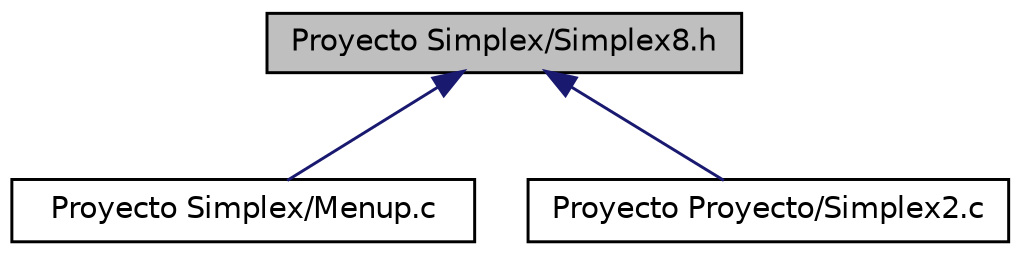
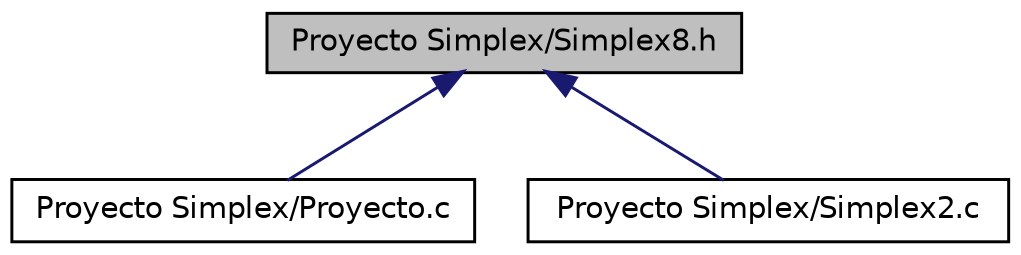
node "Proyecto Simplex/Menup.c": label "Proyecto Simplex/Menup.c" -> "Proyecto Simplex/Proyecto.c"
node "Proyecto Proyecto/Simplex2.c": label "Proyecto Proyecto/Simplex2.c" -> "Proyecto Simplex/Simplex2.c"
